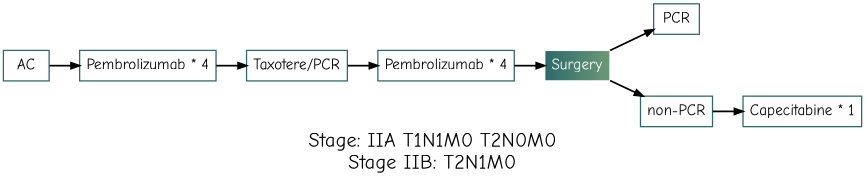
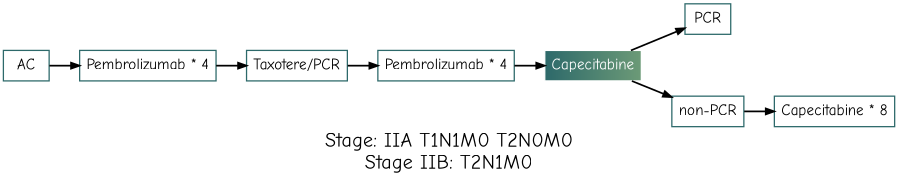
node "Surgery": label "Surgery" -> "Capecitabine"
node "Capecitabine * 1": label "Capecitabine * 1" -> "Capecitabine * 8"
